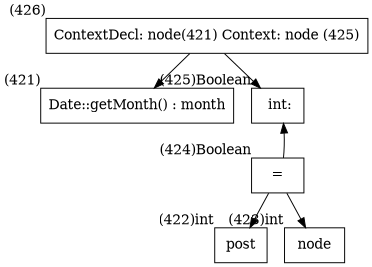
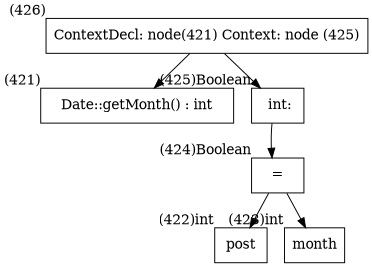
node "Date::getMonth() : month (421)": label "Date::getMonth() : month (421)" -> "Date::getMonth() : int (421)"
edge "= (424)Boolean" -> "int: (425)Boolean": reversed
node "node (423)int": label "node (423)int" -> "month (423)int"
